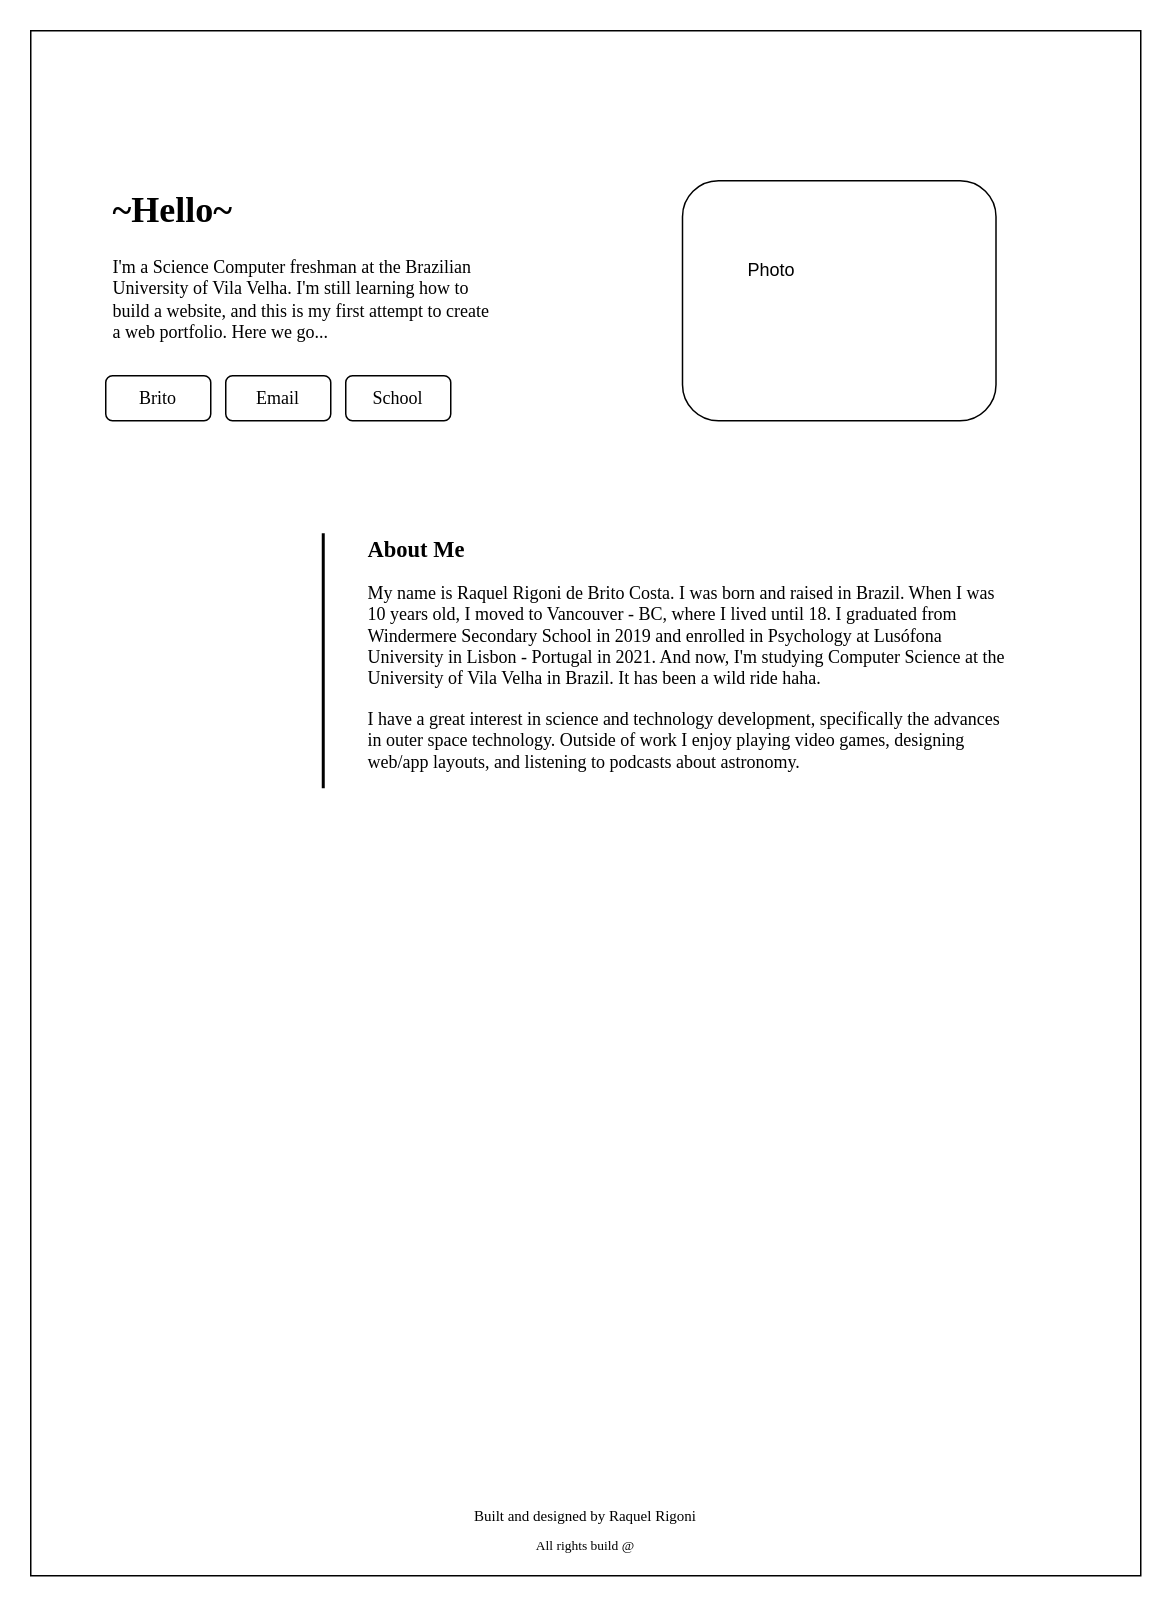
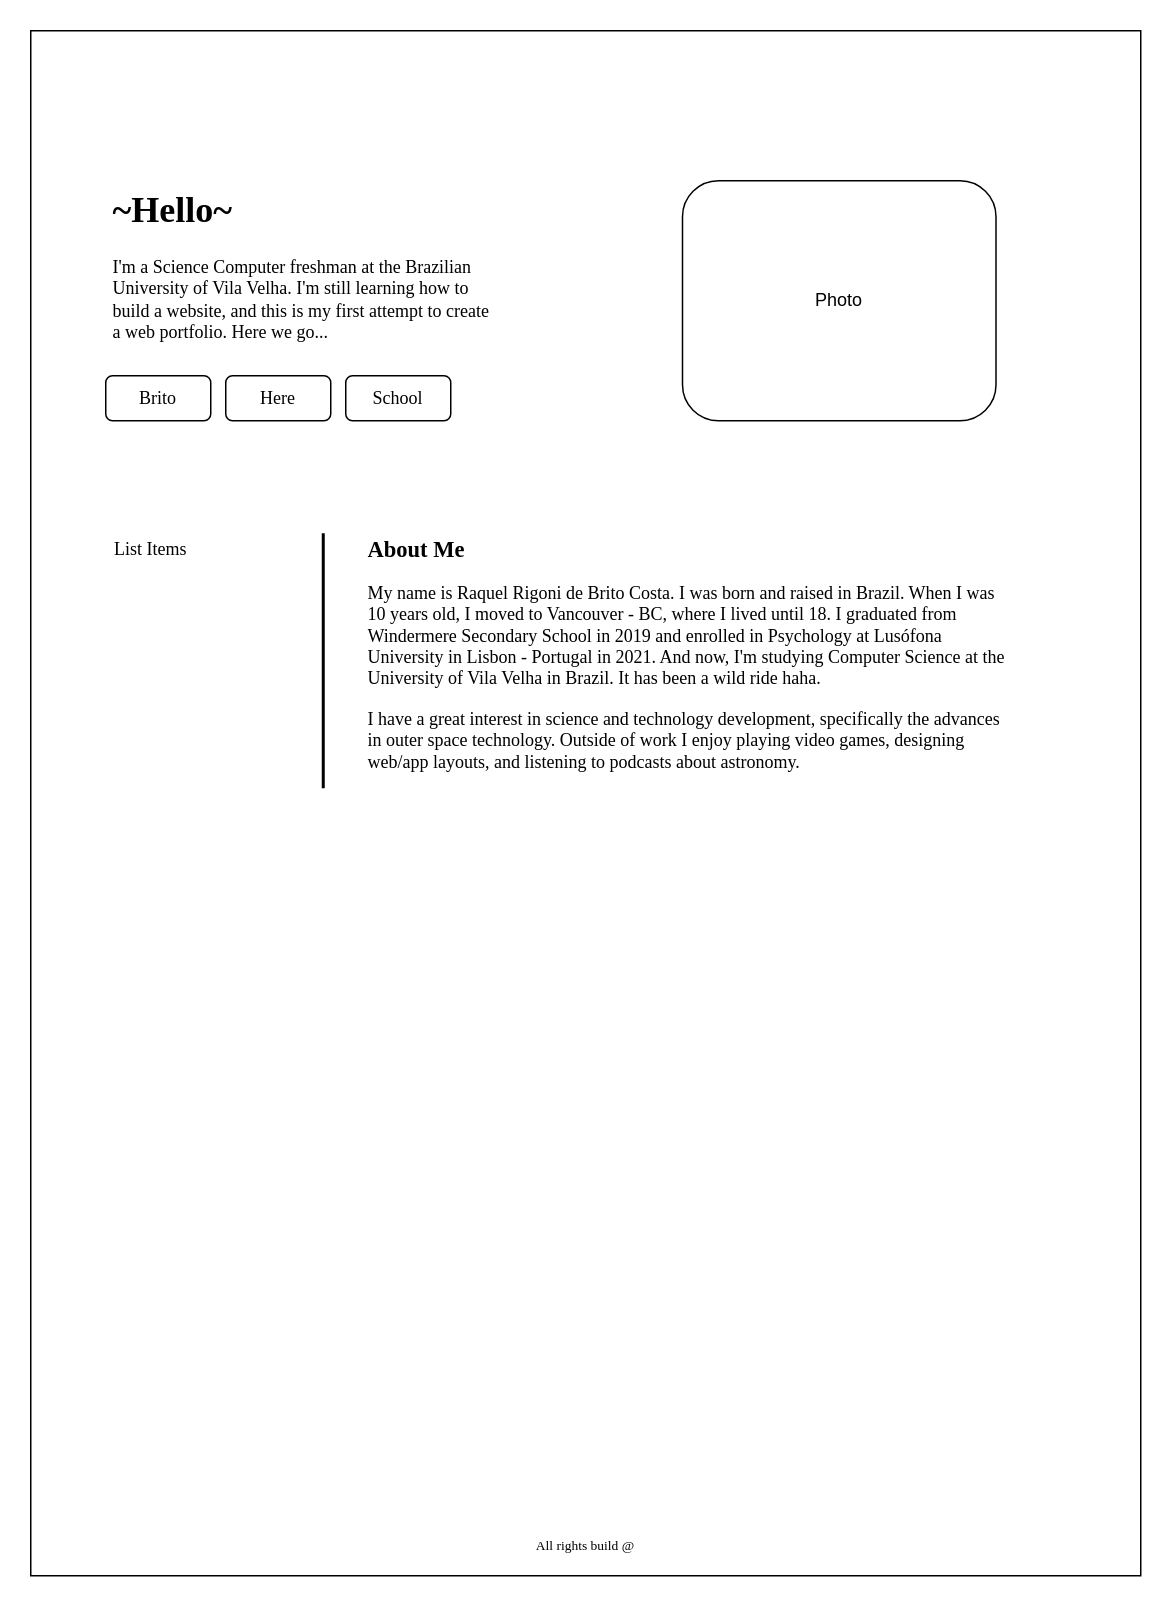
node "Photo": moved (772, 271) -> (839, 301)
node "Email": label "Email" -> "Here"
node "List Items": added
node "Built and designed by Raquel Rigoni": removed
